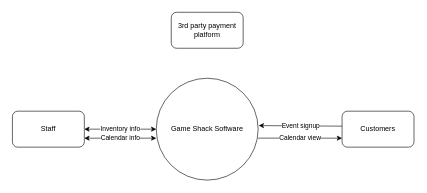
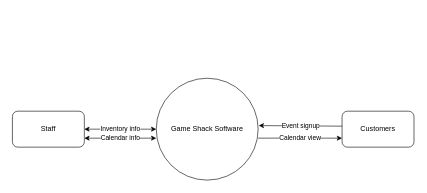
node "3rd party payment platform": removed
